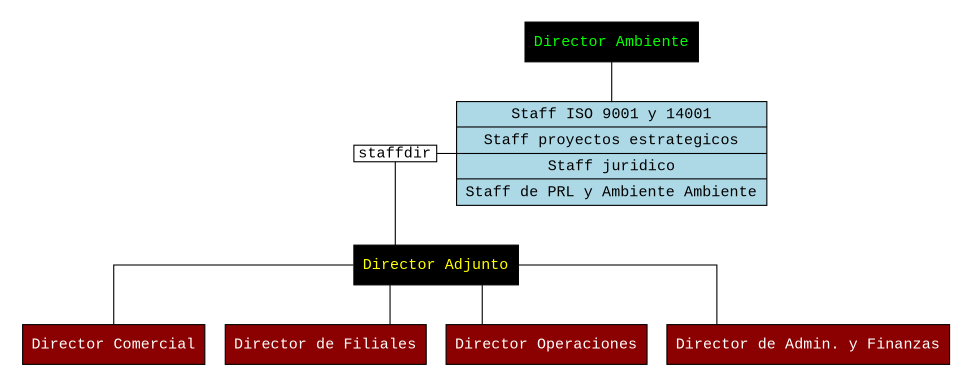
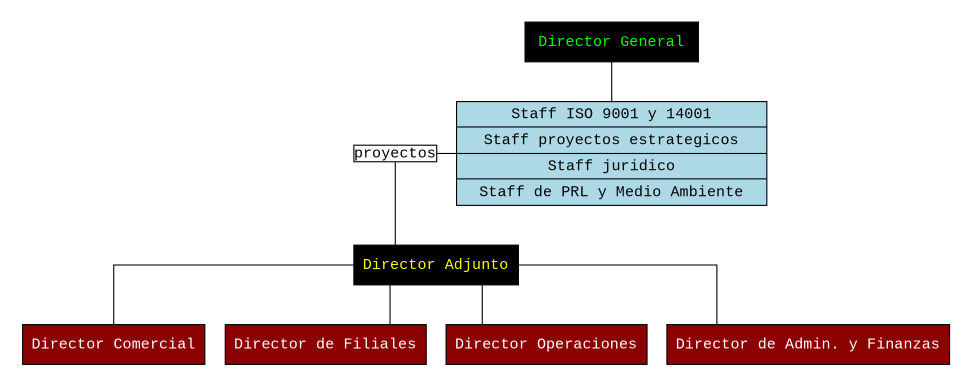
node "Director Ambiente": label "Director Ambiente" -> "Director General"
node "staffdir": label "staffdir" -> "proyectos"
node "Staff ISO 9001 y 14001": text "Staff de PRL y Ambiente Ambiente" -> "Staff de PRL y Medio Ambiente"
